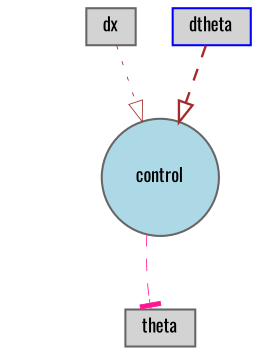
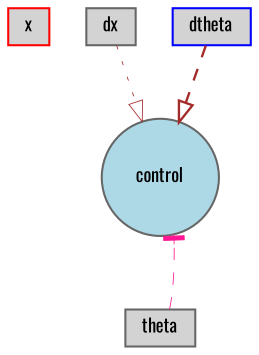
node "x": added
edge "control" -> "theta": reversed
